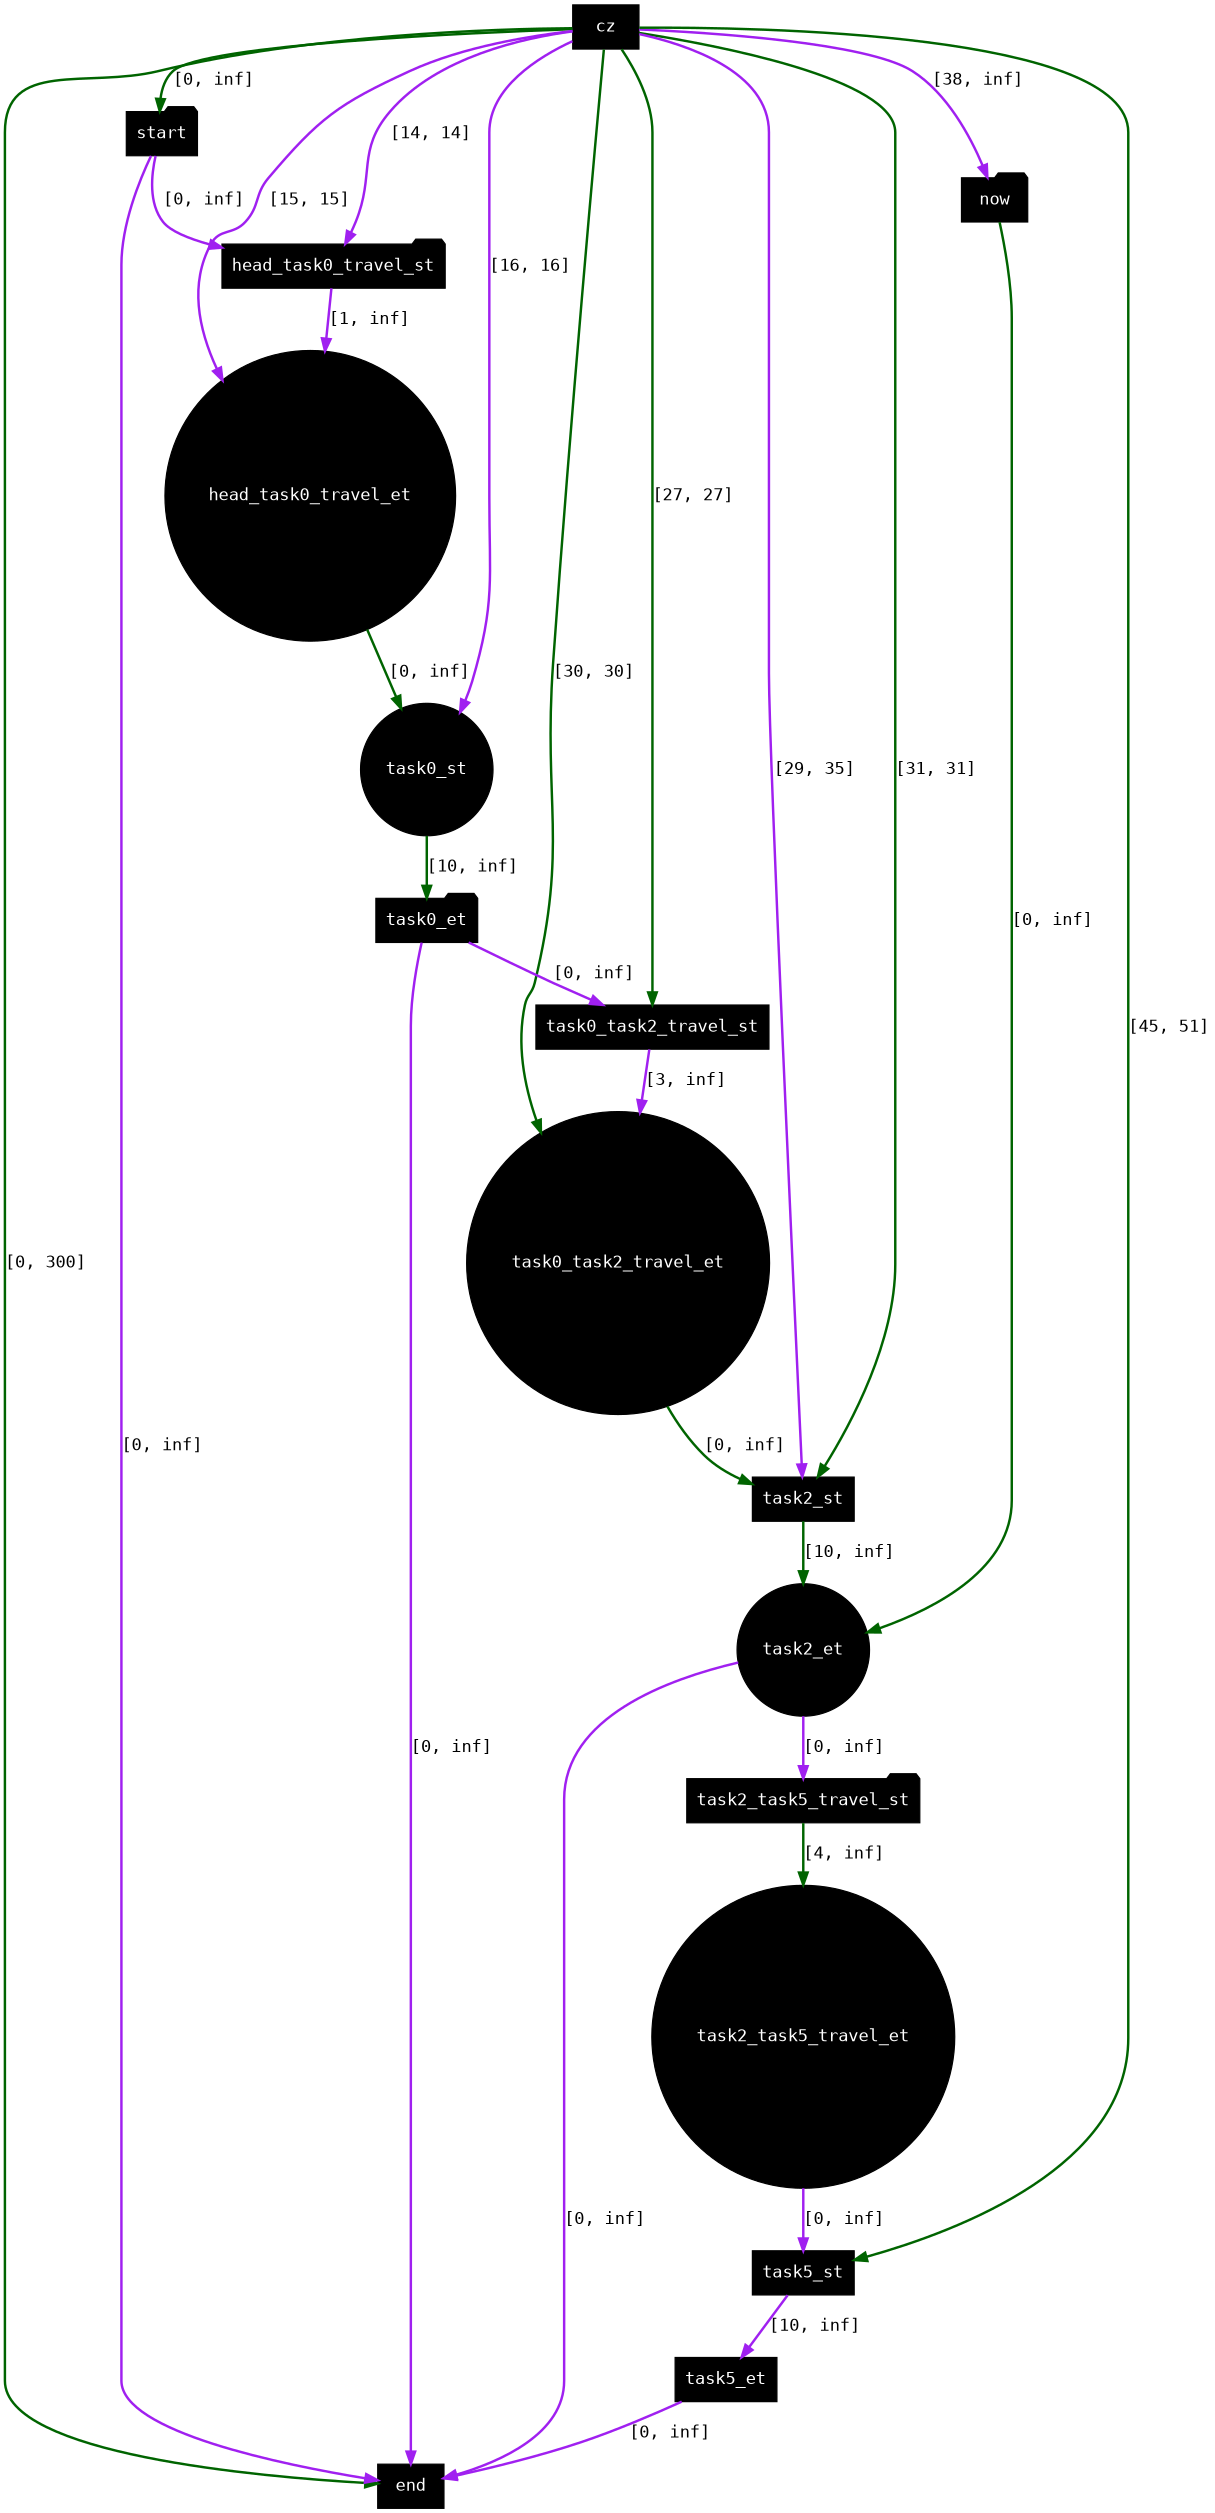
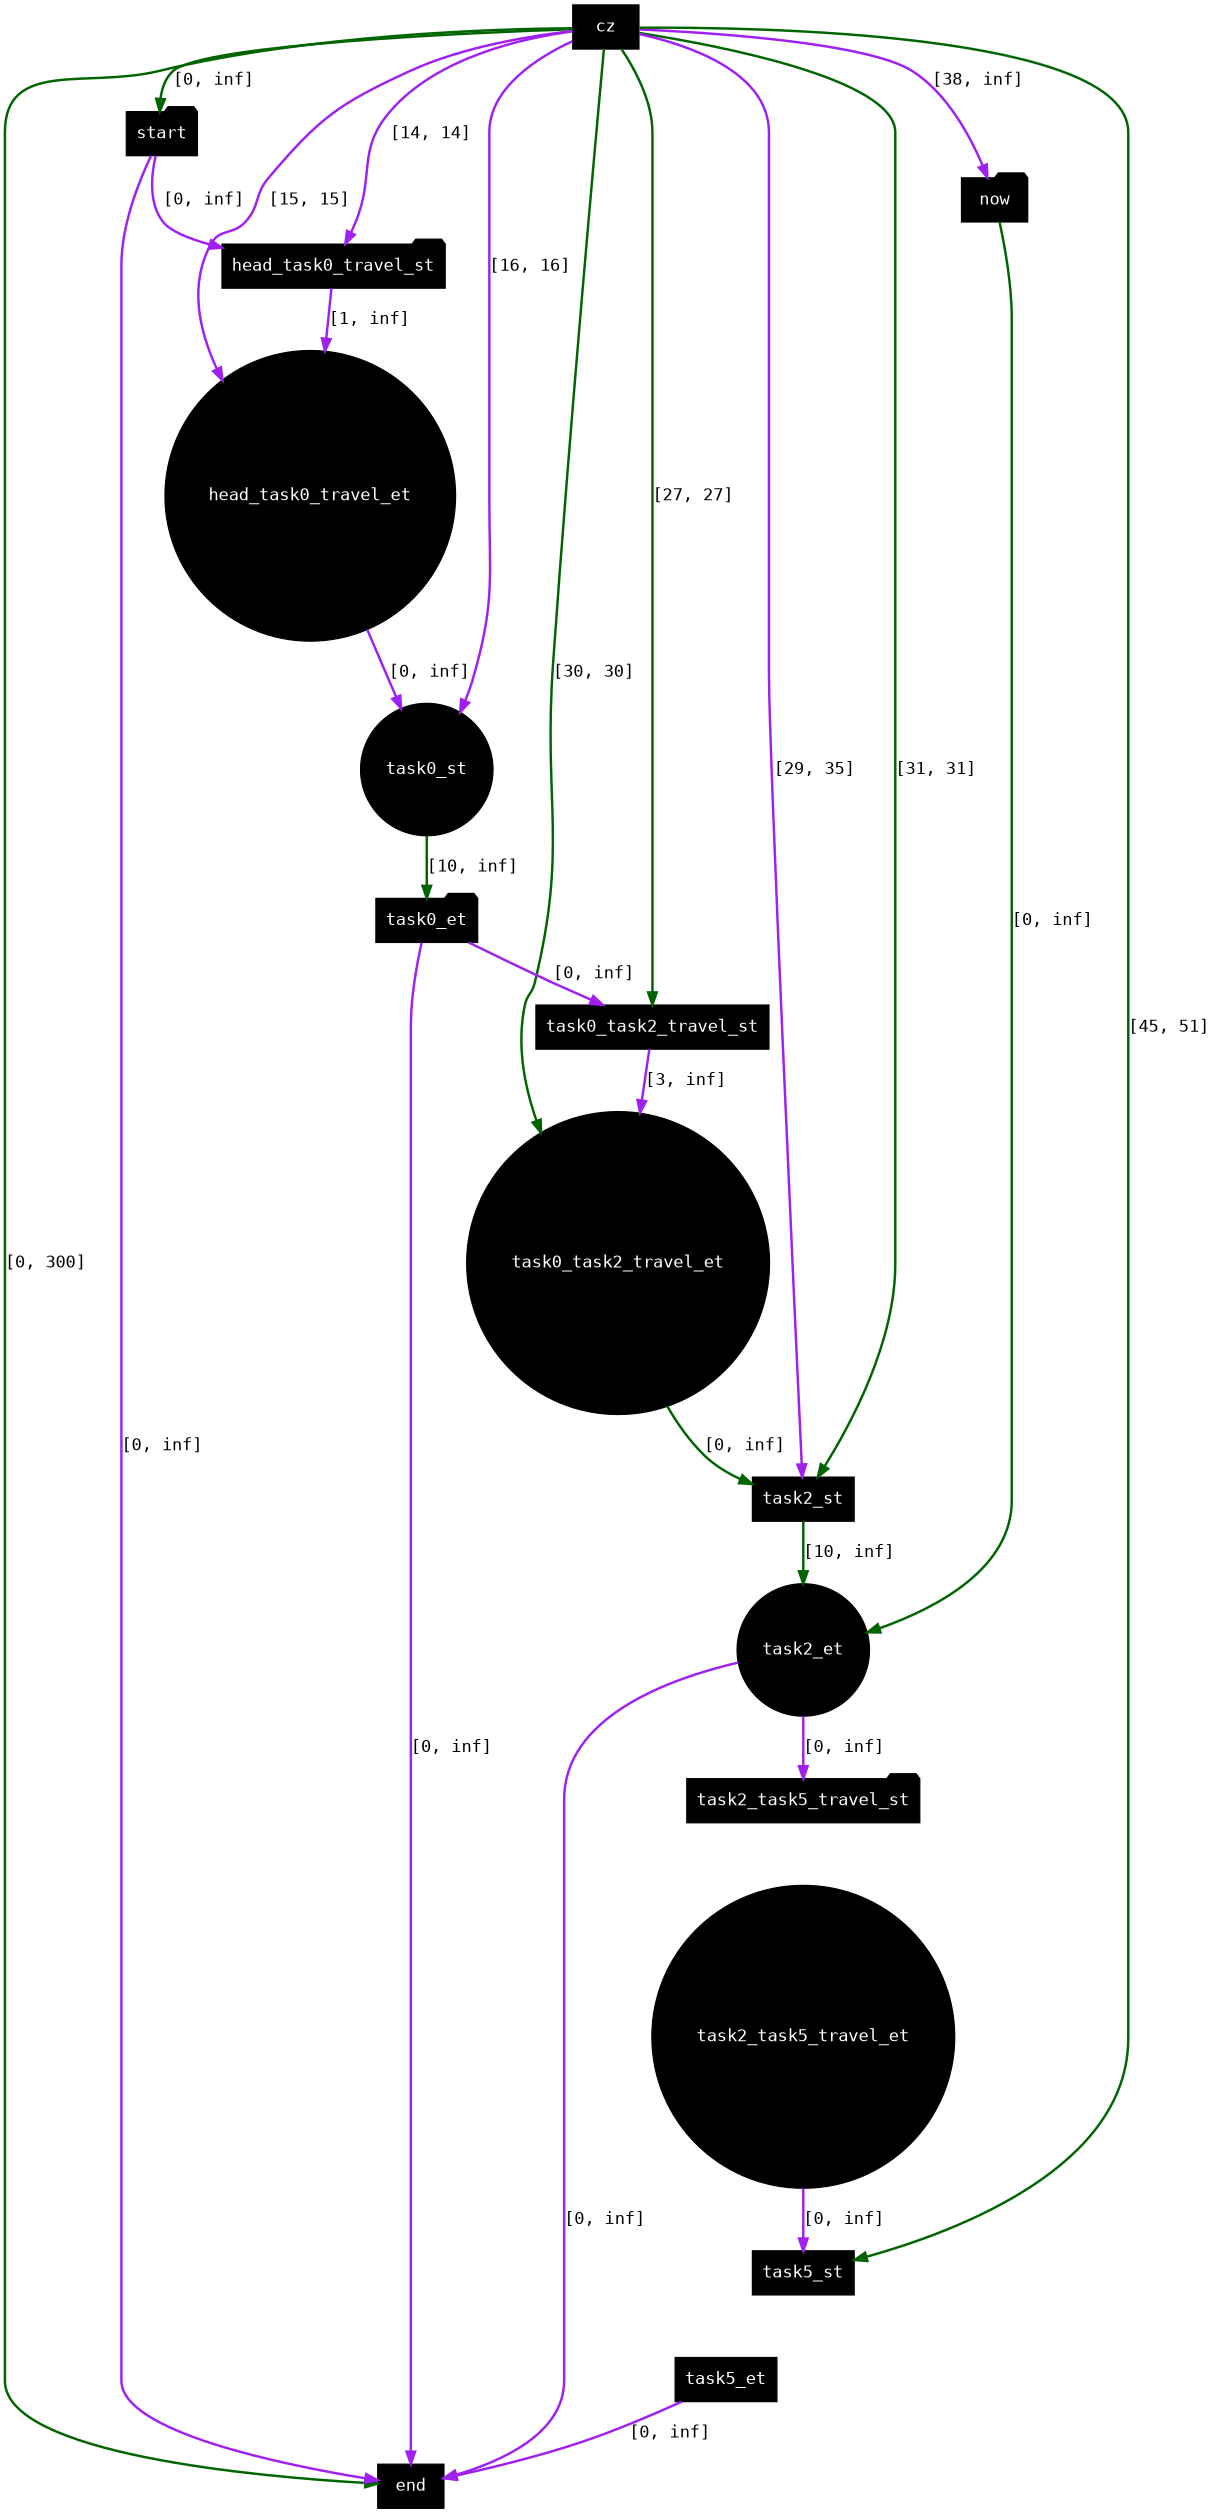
edge "head_task0_travel_et" -> "task0_st": color darkgreen -> purple
edge "task2_task5_travel_st" -> "task2_task5_travel_et": removed, label "[4, inf]"
edge "task5_st" -> "task5_et": removed, label "[10, inf]"
